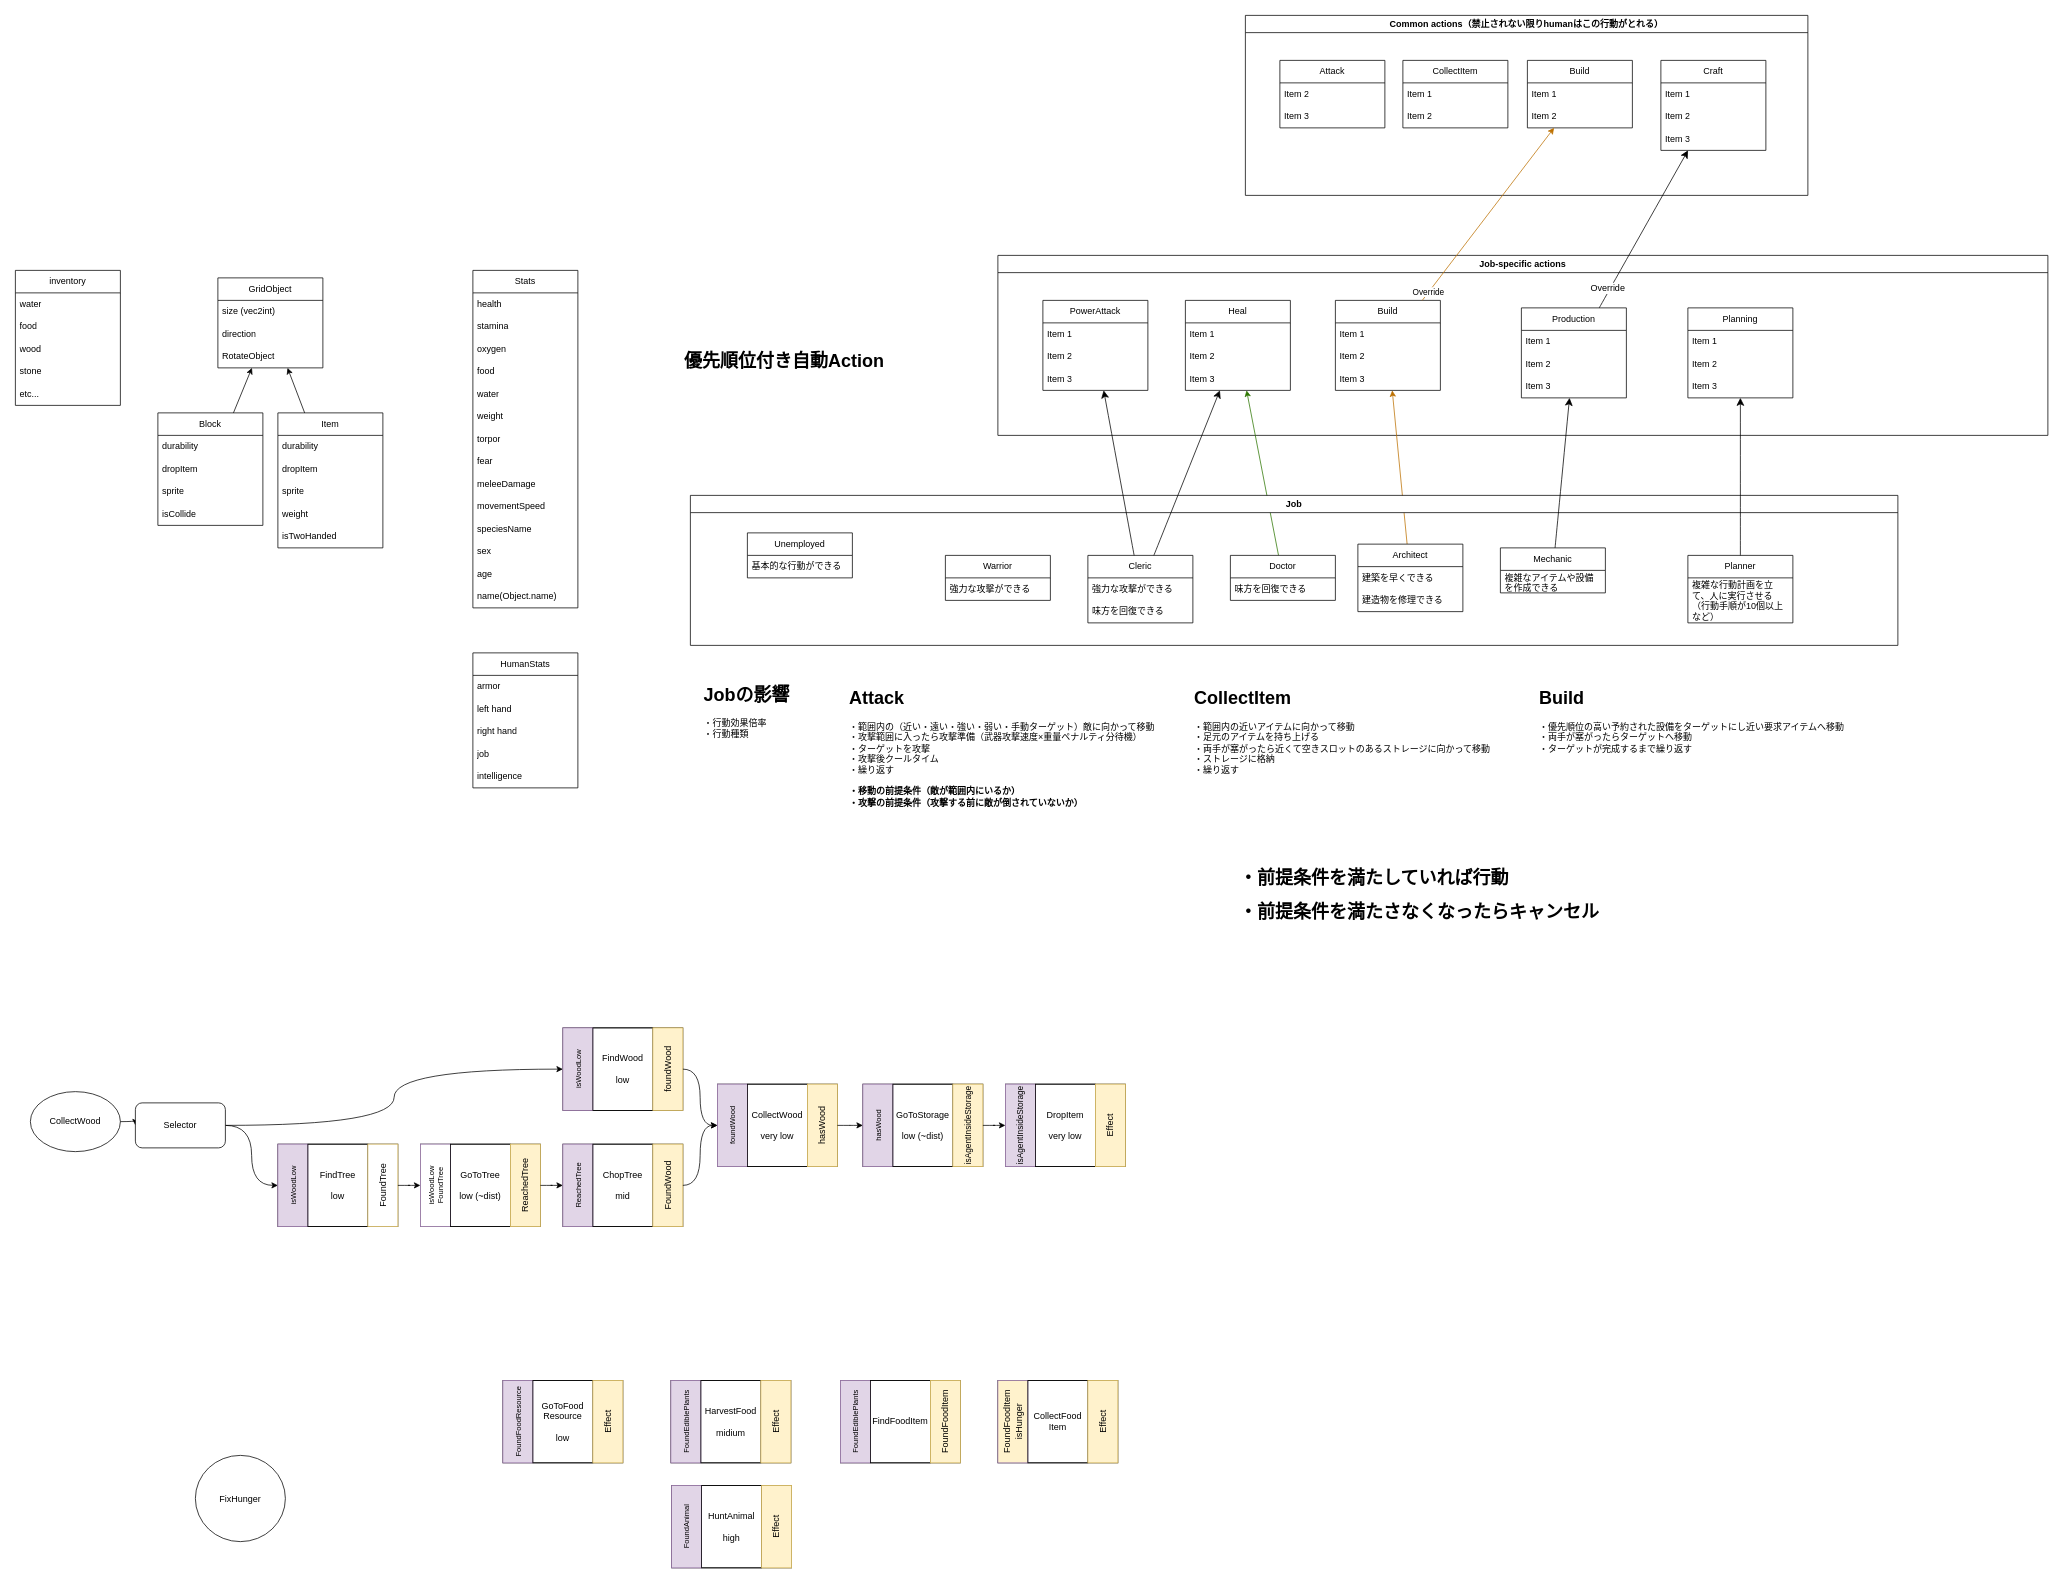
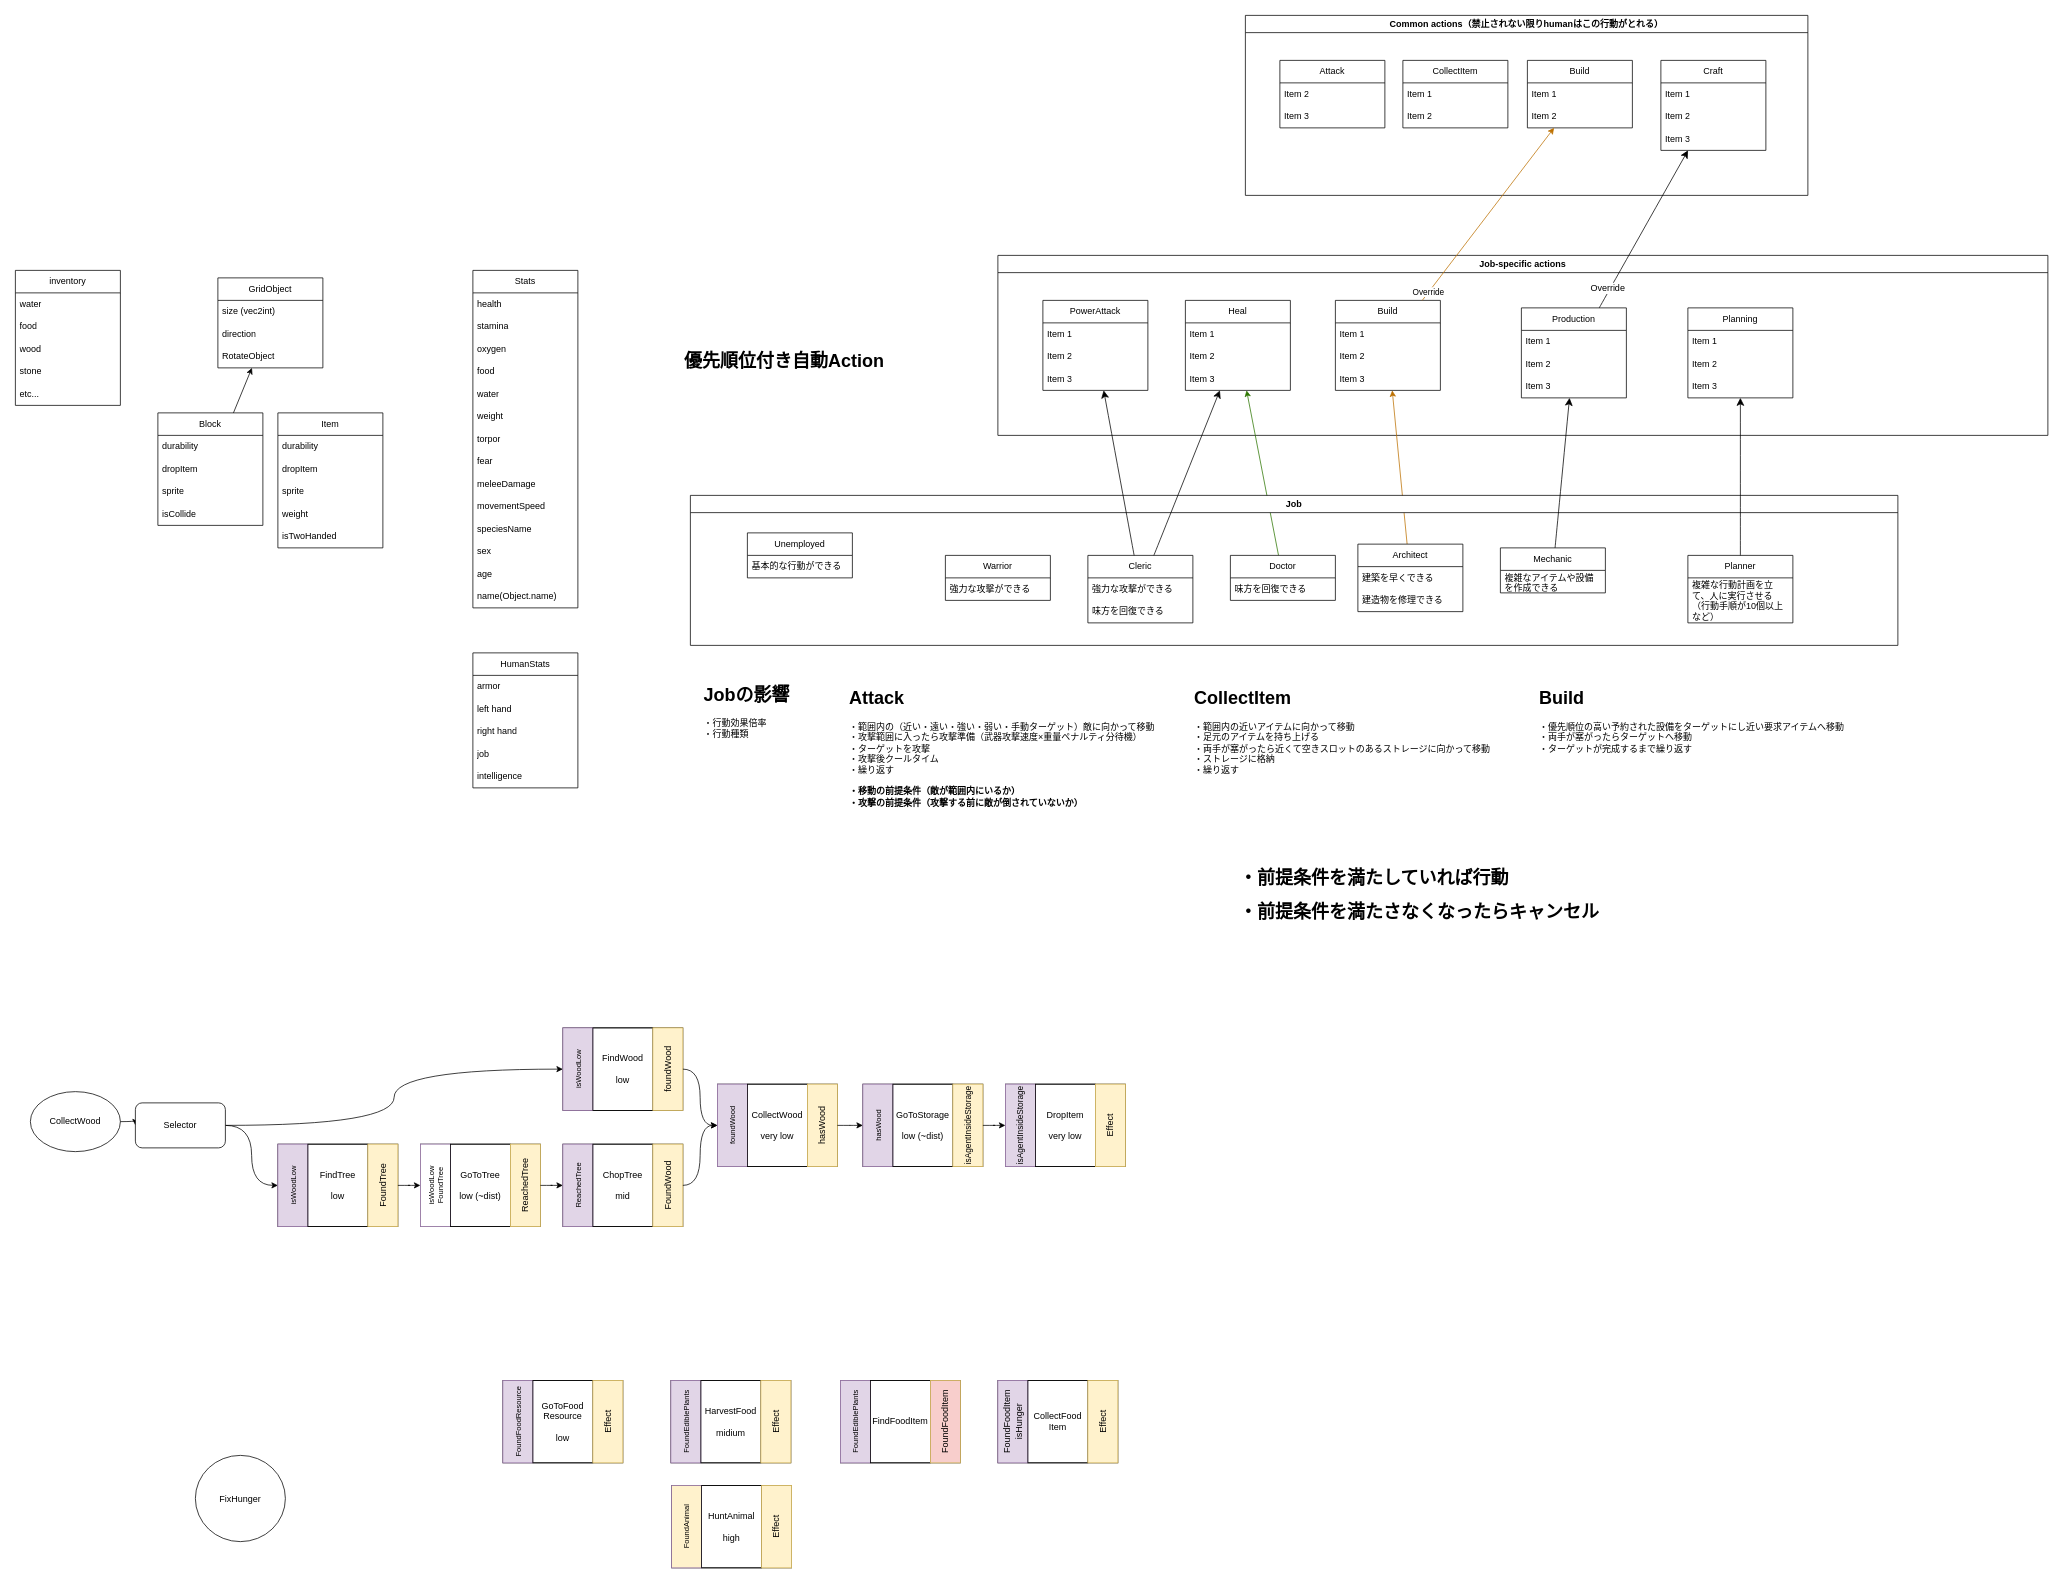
edge "Item" -> "GridObject": removed
node "FoundTree": fillcolor #ffffff -> #fff2cc
node "FoundFoodItem": fillcolor #fff2cc -> #f8cecc
node "FoundFoodItem isHunger": fillcolor #fff2cc -> #e1d5e7
node "FoundAnimal": fillcolor #e1d5e7 -> #fff2cc
